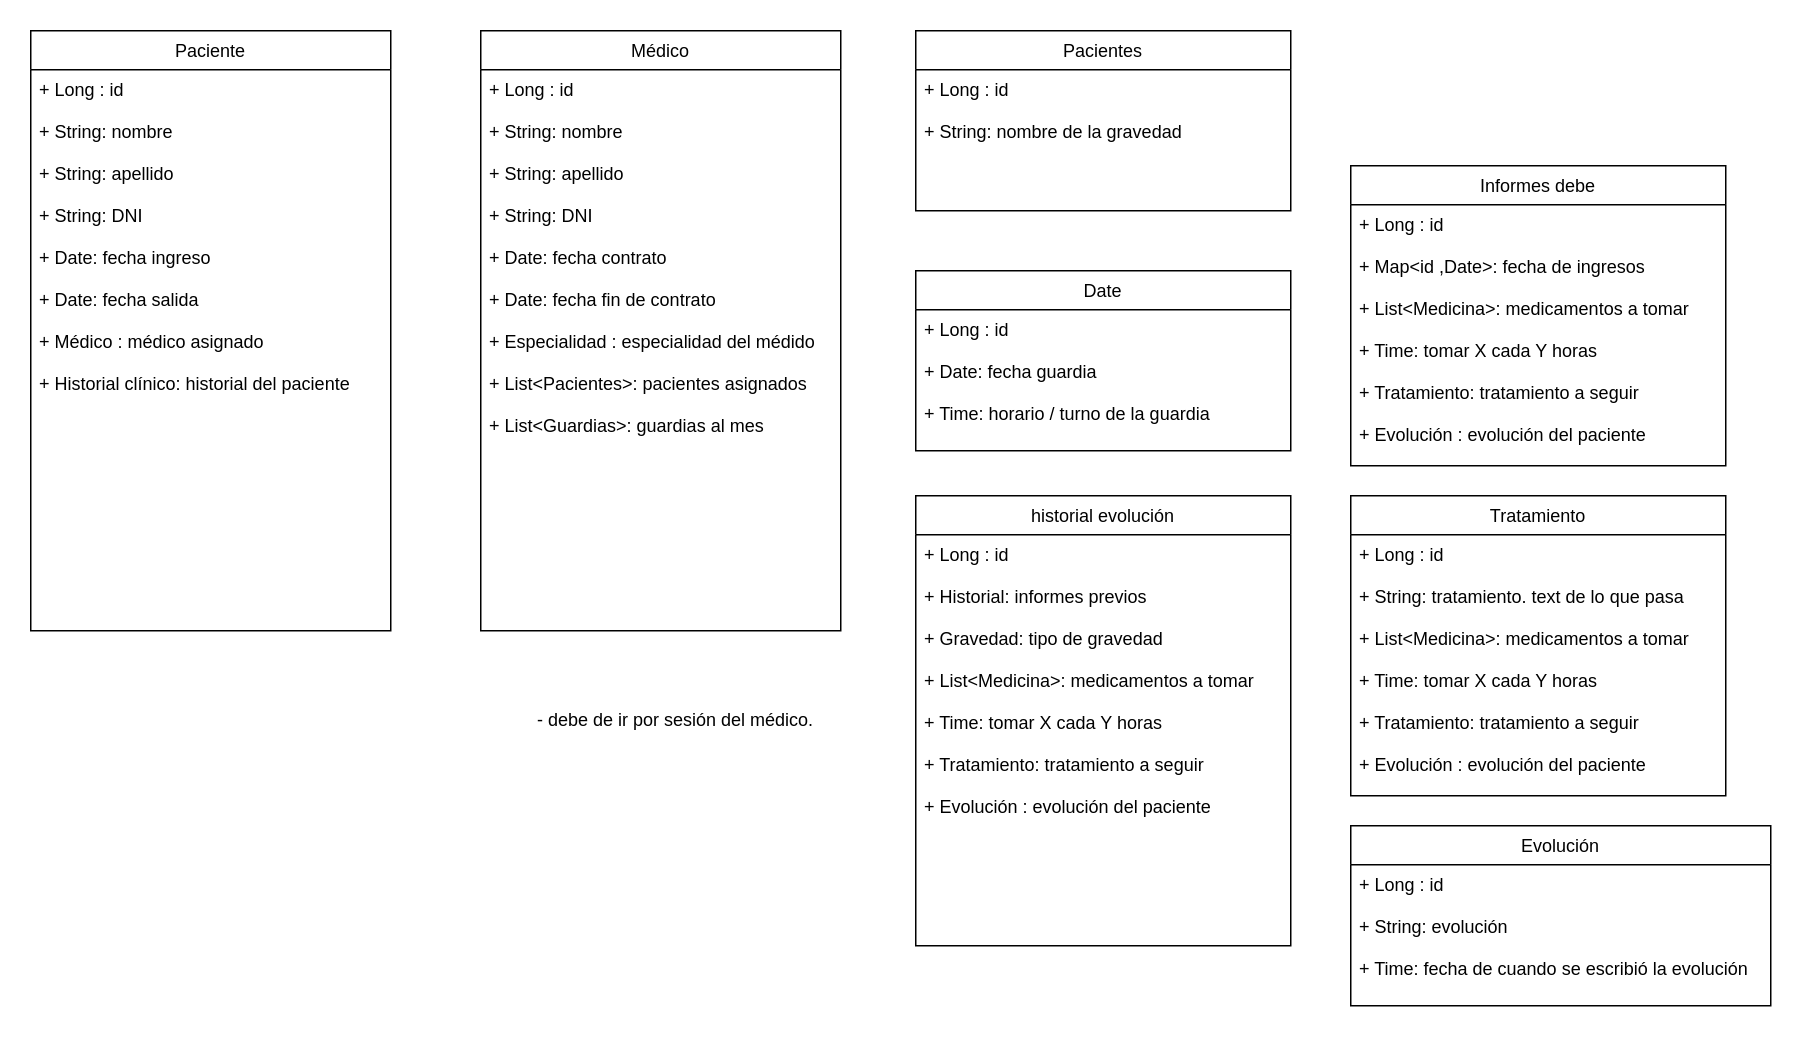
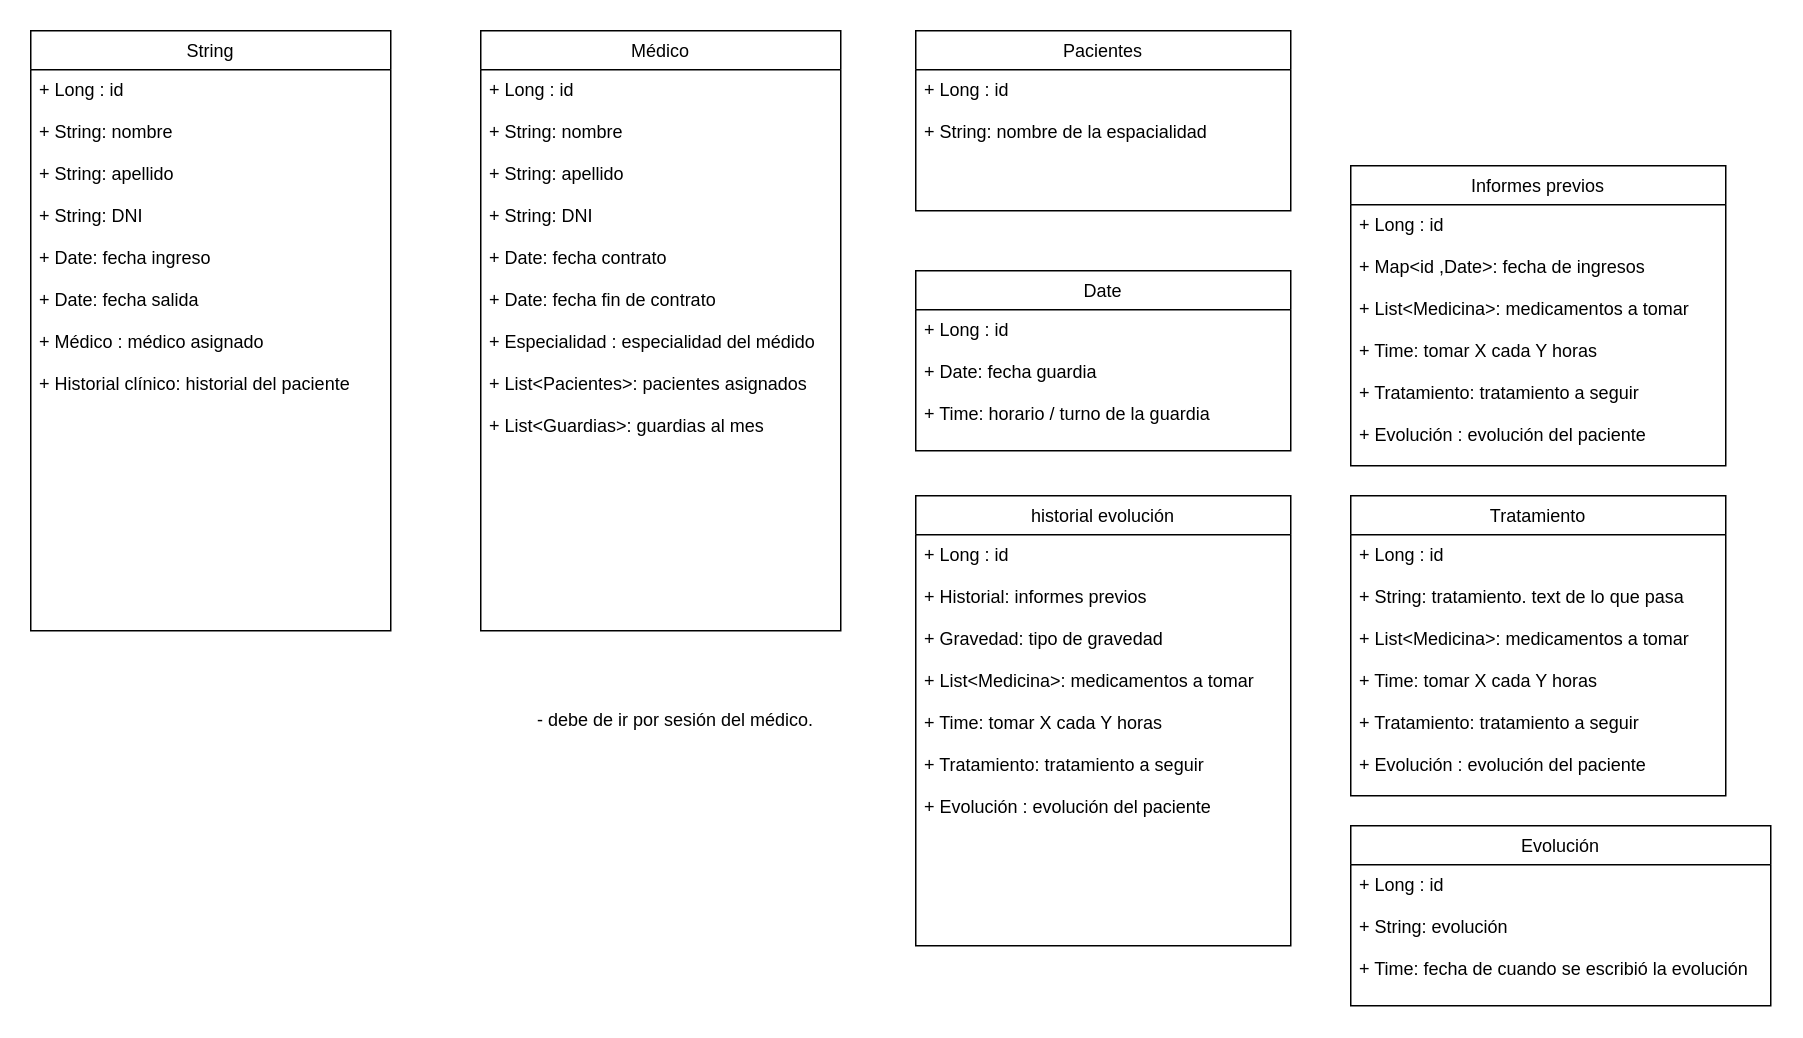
node "Paciente": label "Paciente" -> "String"
node "+ Long : id + String: nombre de la gravedad": label "+ Long : id + String: nombre de la gravedad" -> "+ Long : id + String: nombre de la espacialidad"
node "Informes debe": label "Informes debe" -> "Informes previos"
